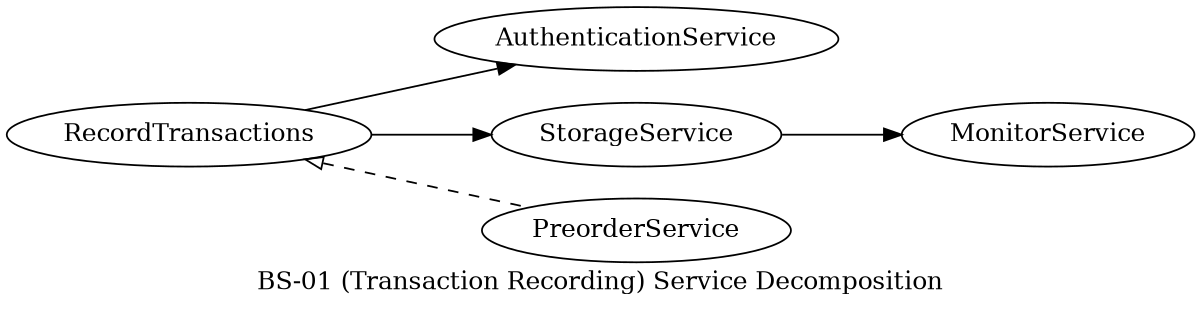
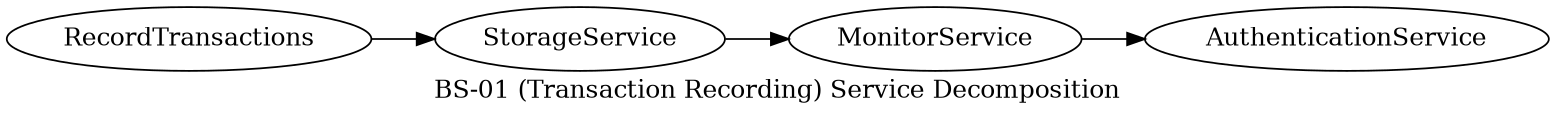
edge "RecordTransactions" -> "AuthenticationService": now "MonitorService" -> "AuthenticationService"
node "PreorderService": removed
